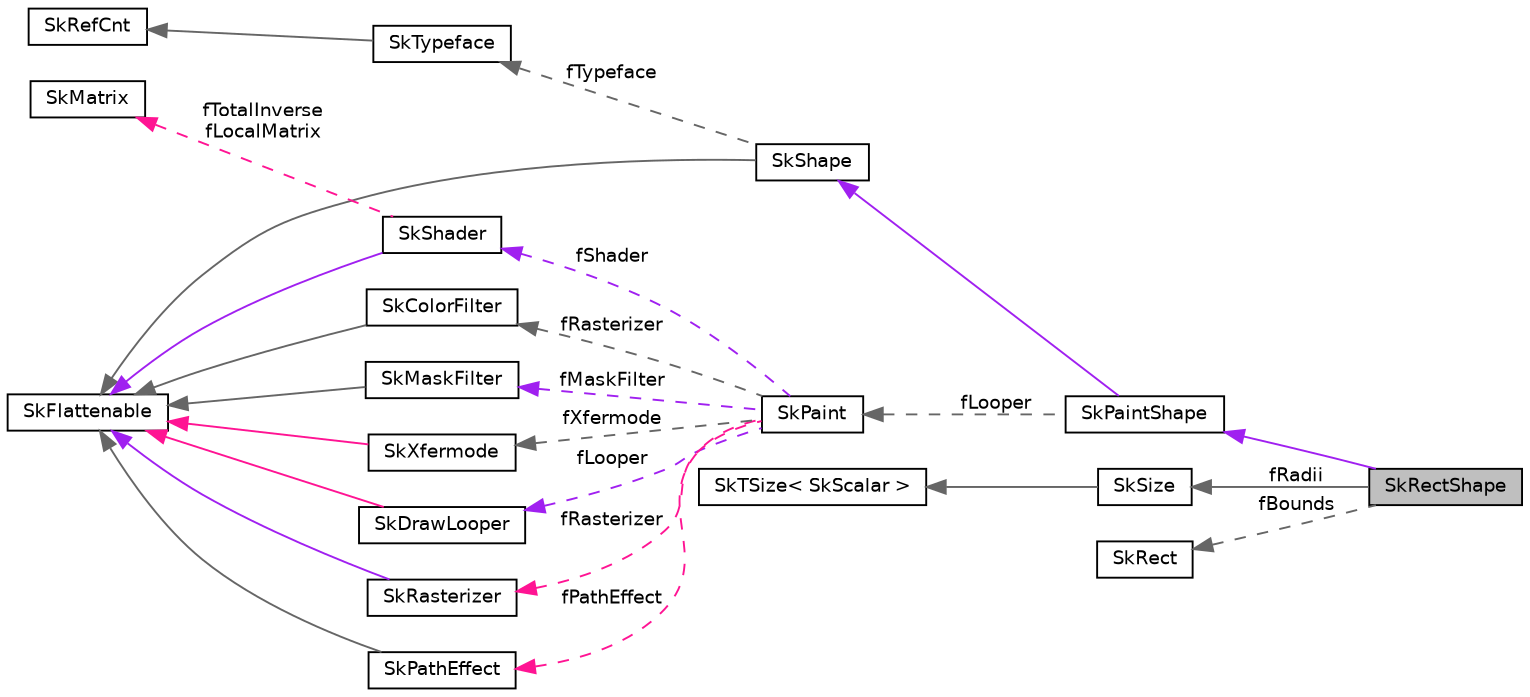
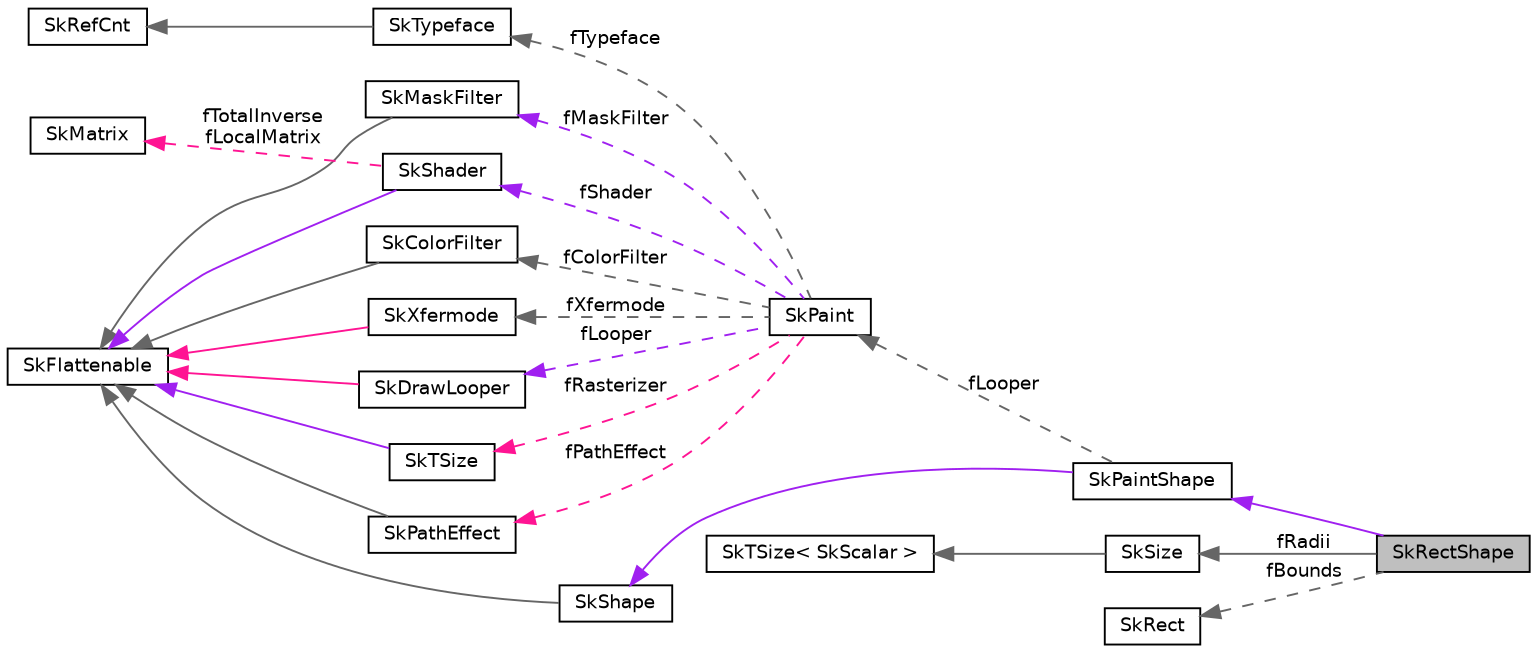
edge "SkShape" -> "SkTypeface": now "SkPaint" -> "SkTypeface"
edge "SkPaint" -> "SkColorFilter": label "fRasterizer" -> "fColorFilter"
node "SkRasterizer": label "SkRasterizer" -> "SkTSize"
